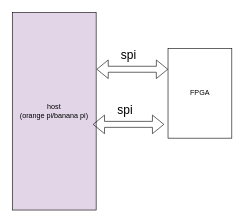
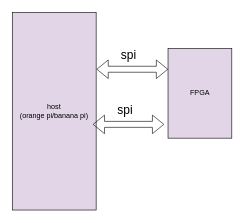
node "FPGA": fillcolor #ffffff -> #e1d5e7
